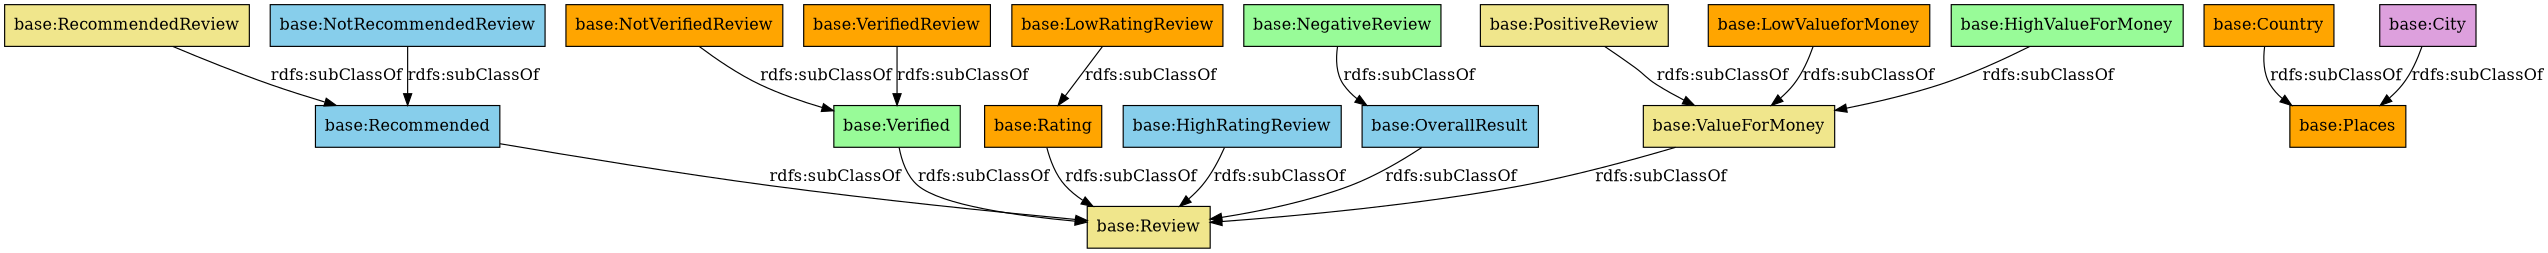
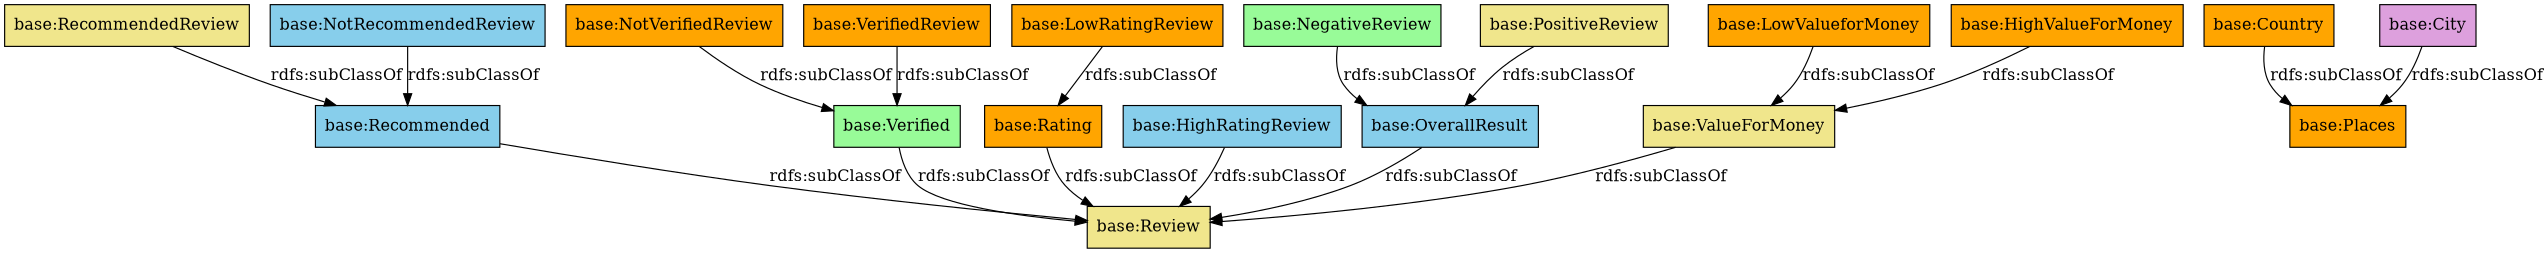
node "base:HighValueForMoney": fillcolor palegreen -> orange
edge "base:PositiveReview" -> "base:ValueForMoney": now "base:PositiveReview" -> "base:OverallResult"
